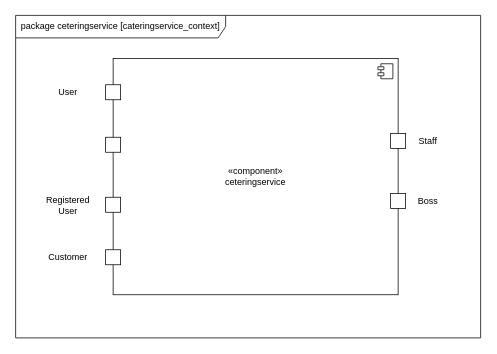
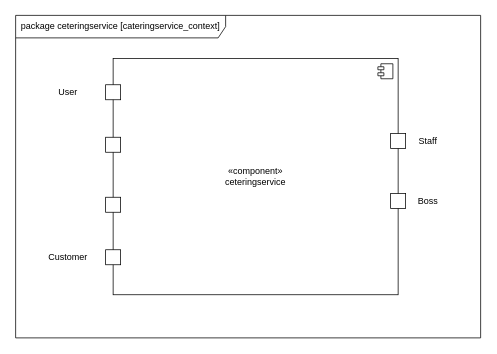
node "Registered User": removed
